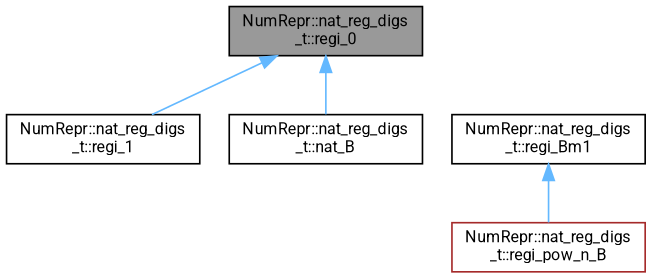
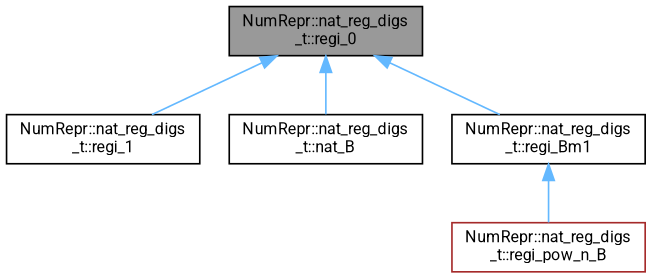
edge "NumRepr::nat_reg_digs _t::regi_Bm1" -> "NumRepr::nat_reg_digs _t::regi_0": added
